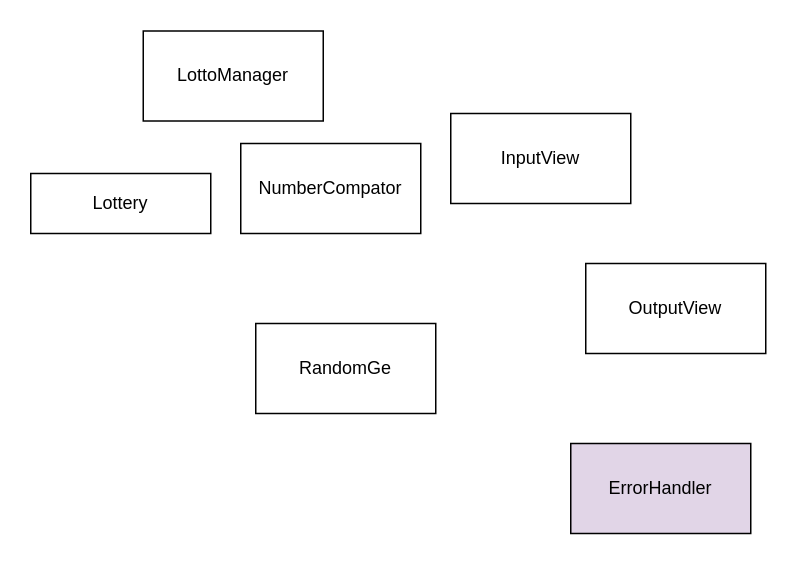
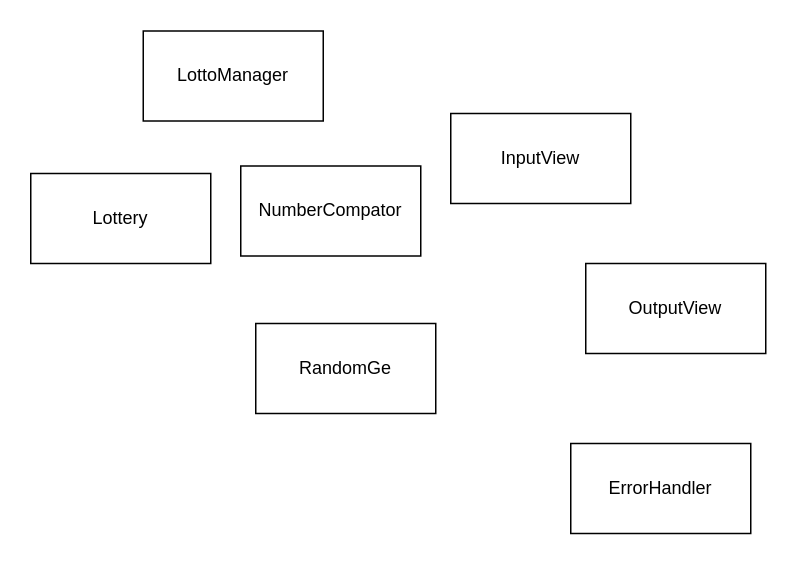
node "NumberCompator": moved (331, 188) -> (331, 211)
node "Lottery": size 180x60 -> 180x90
node "ErrorHandler": fillcolor #e1d5e7 -> #ffffff
